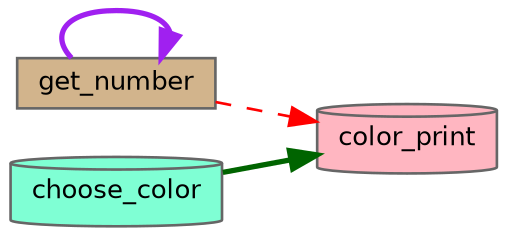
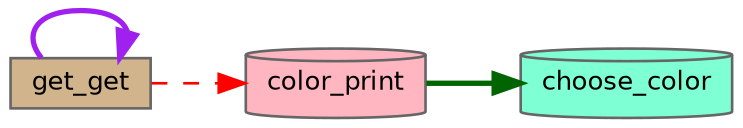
node "get_number": label "get_number" -> "get_get"
edge "choose_color" -> "color_print": reversed
